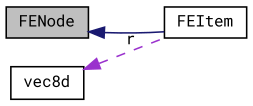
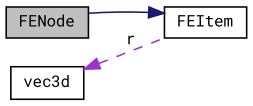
edge "FEItem" -> "FENode": reversed
node "vec8d": label "vec8d" -> "vec3d"
